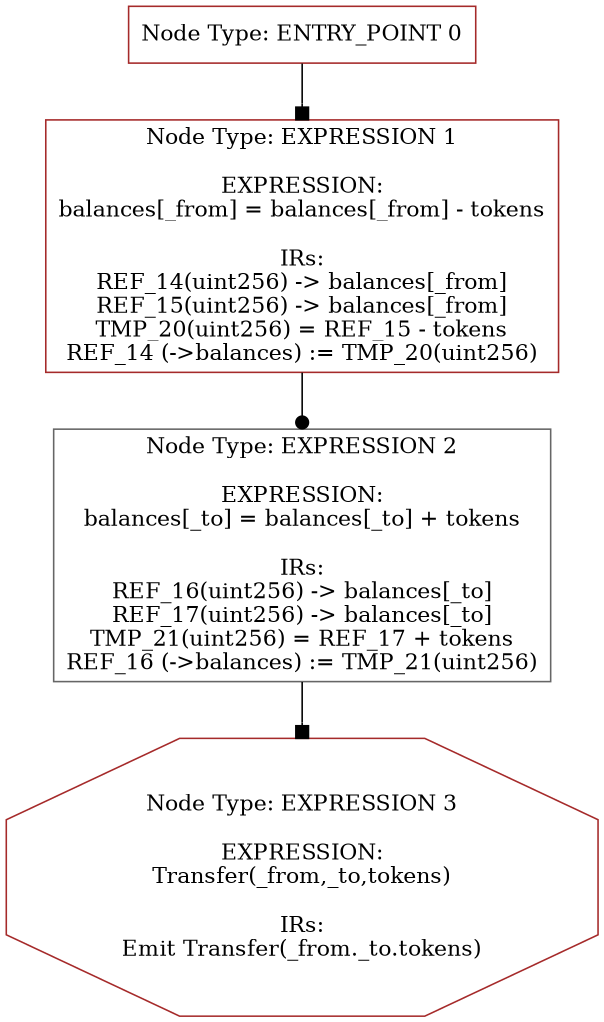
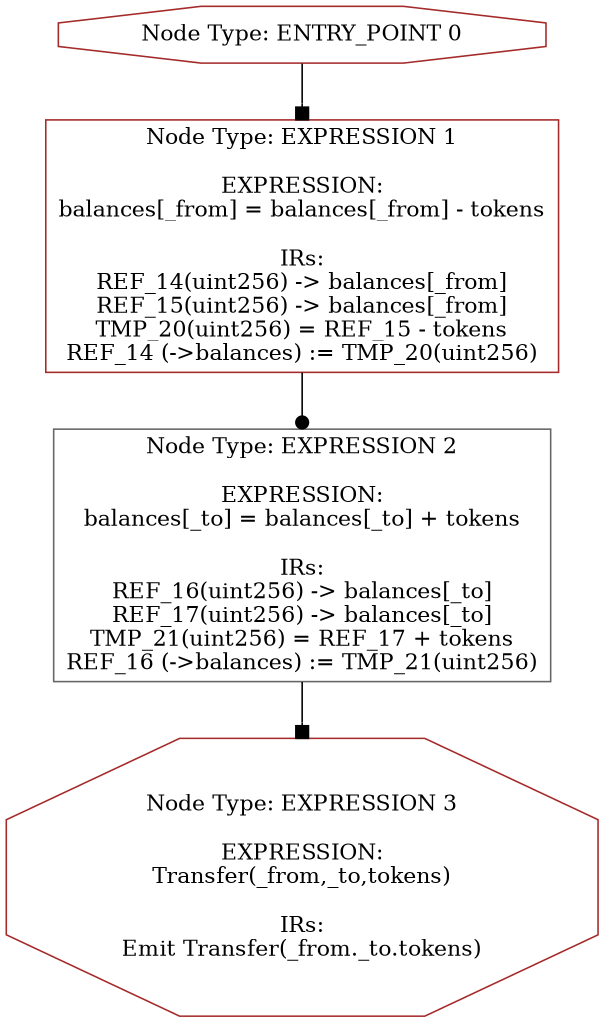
node "Node Type: ENTRY_POINT 0": shape box -> octagon
